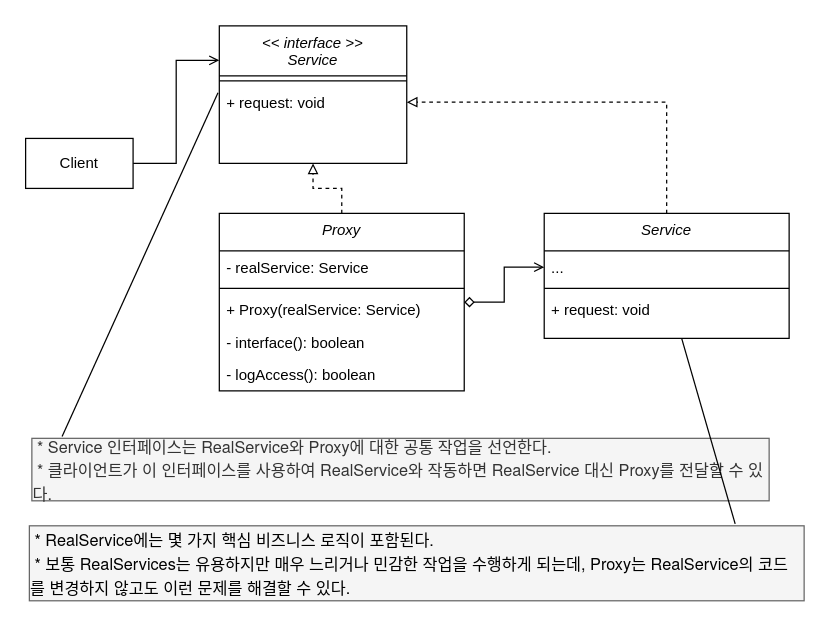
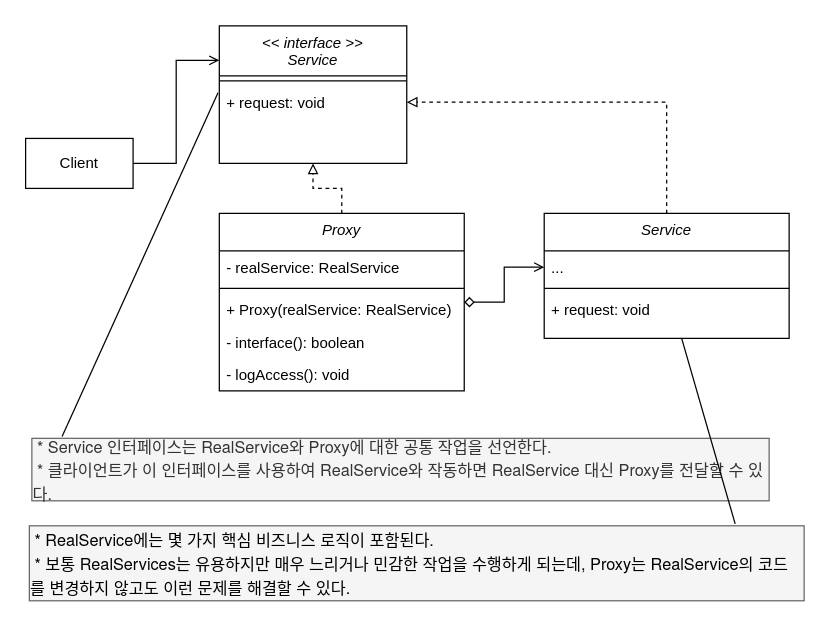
node "- realService: Service": label "- realService: Service" -> "- realService: RealService"
node "+ Proxy(realService: Service)": label "+ Proxy(realService: Service)" -> "+ Proxy(realService: RealService)"
node "- logAccess(): boolean": label "- logAccess(): boolean" -> "- logAccess(): void"
